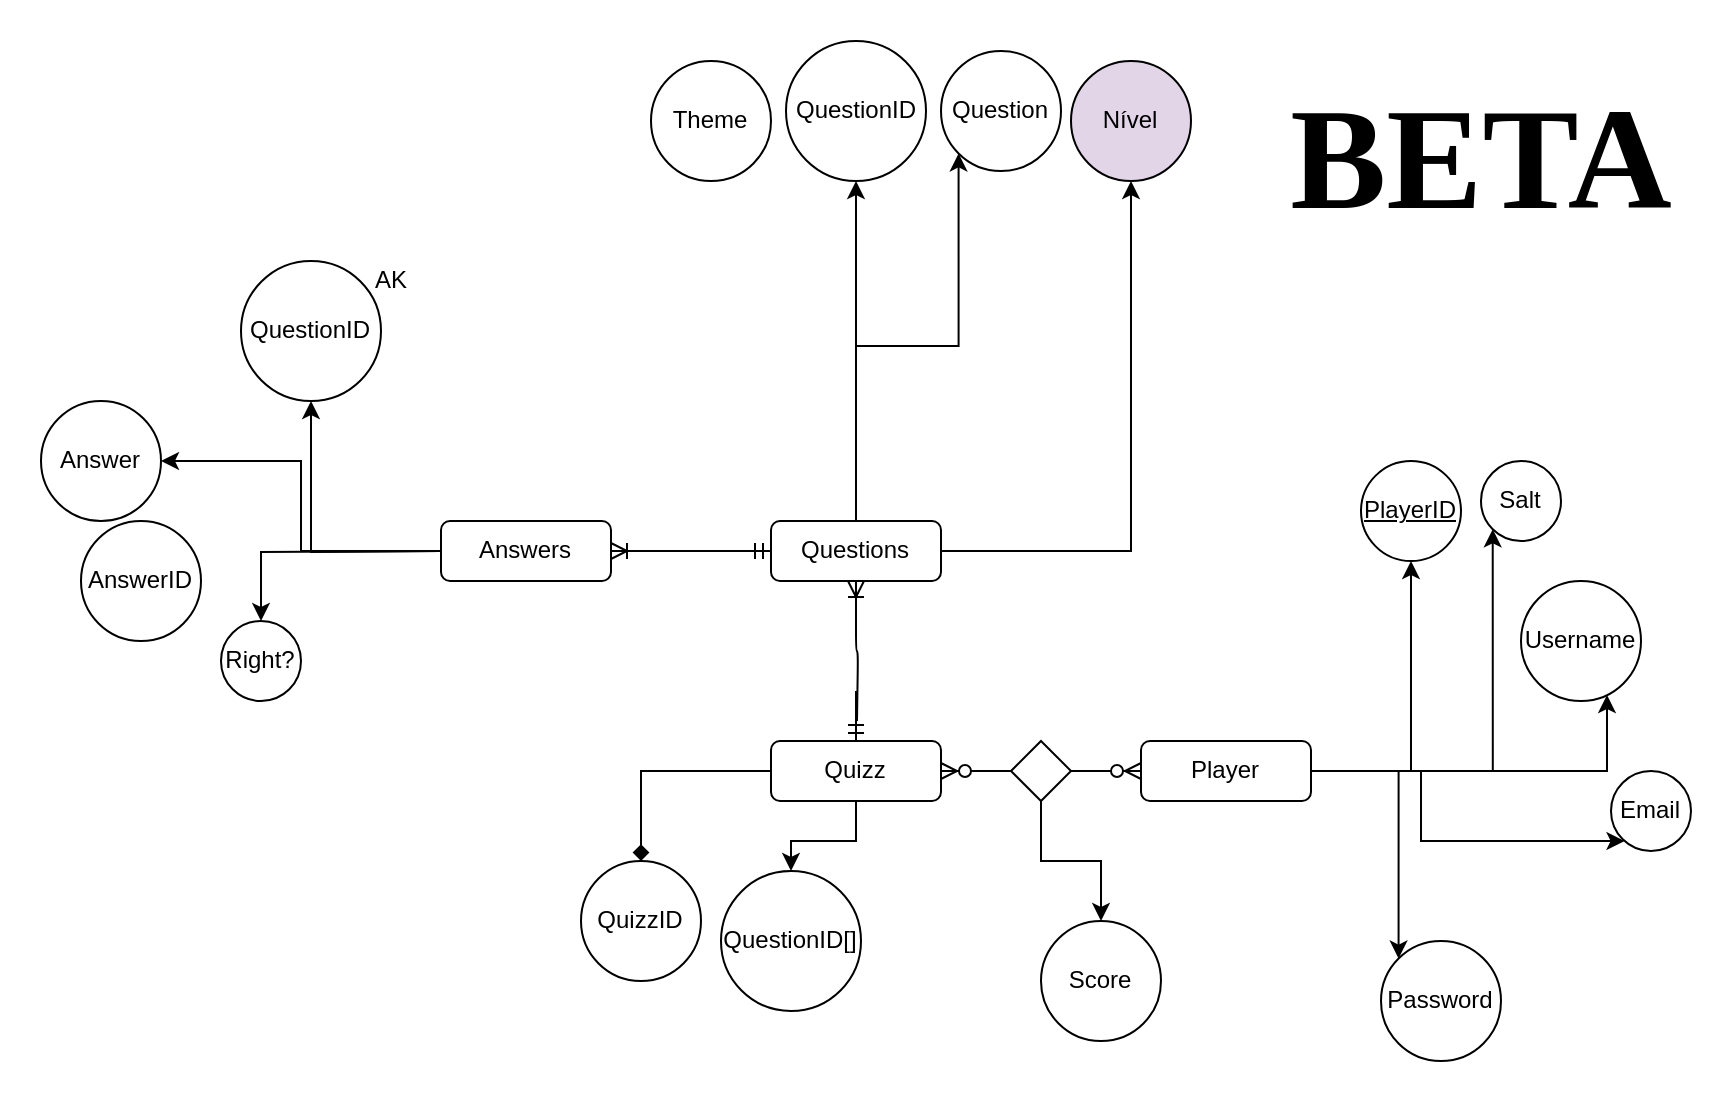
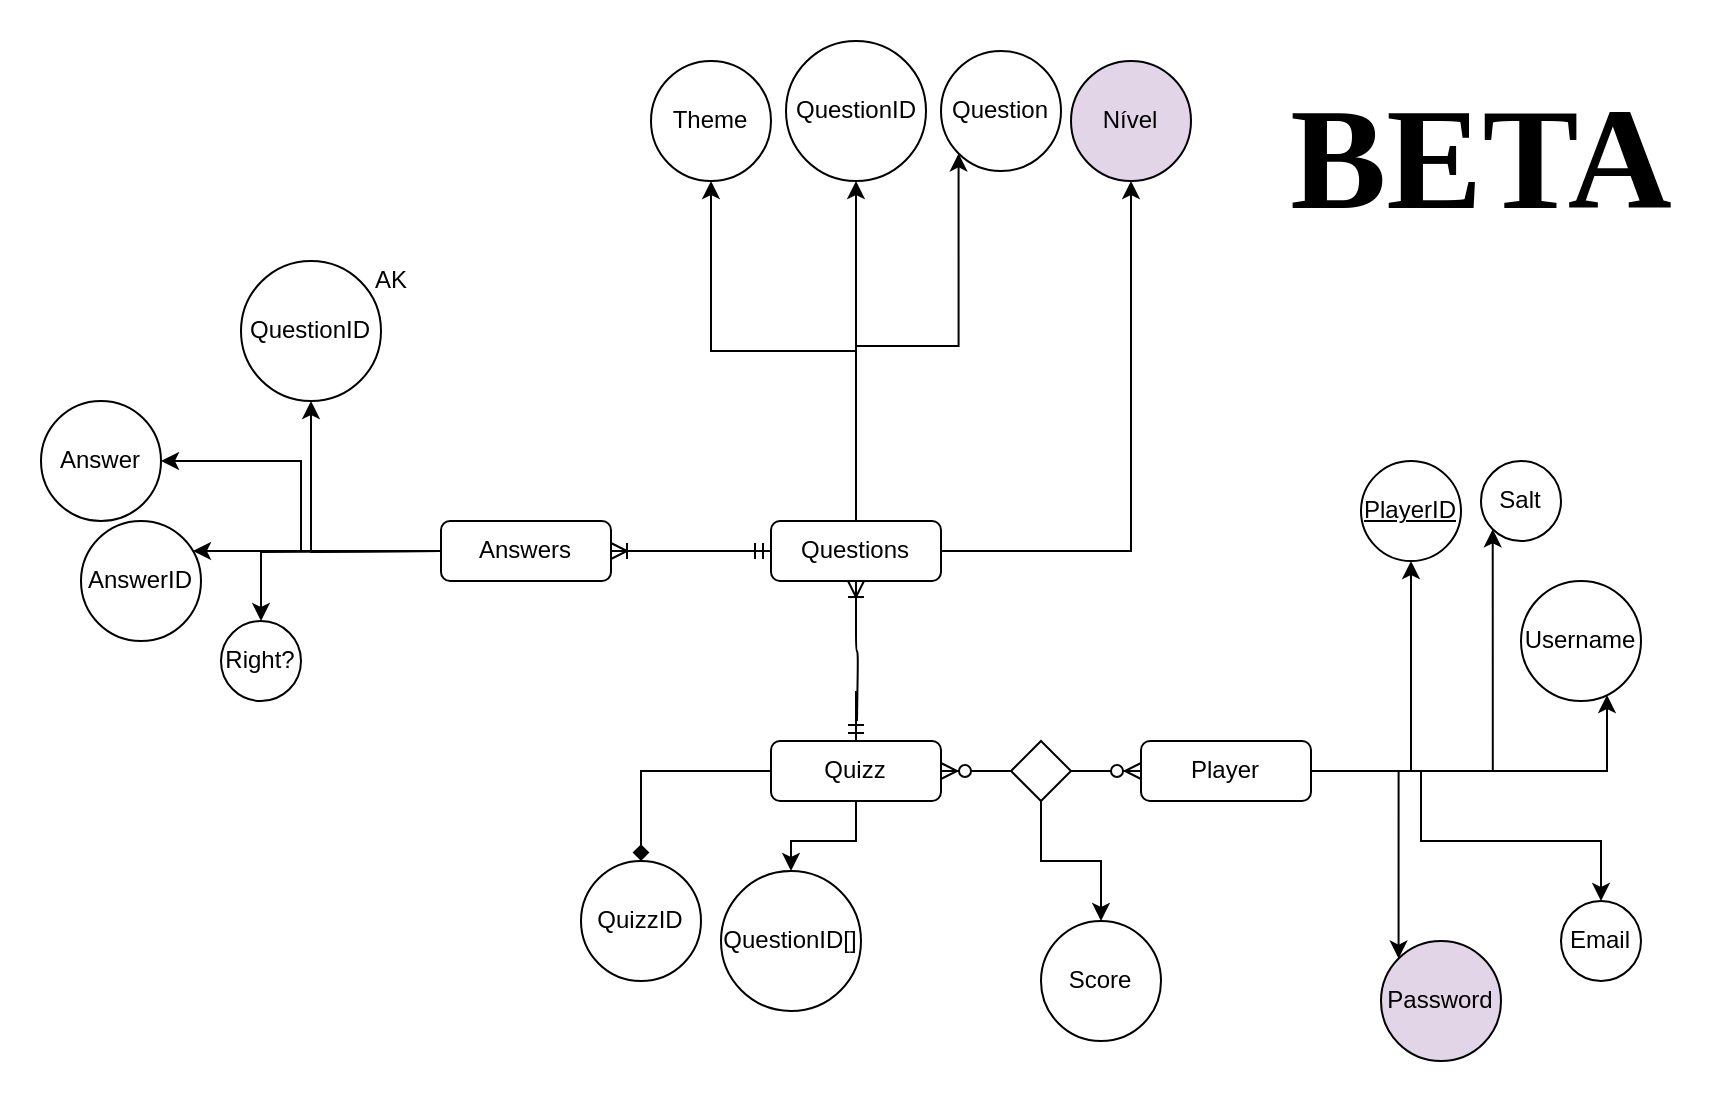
edge "Questions" -> "Theme": added
edge "Answers" -> "AnswerID": added
node "Email": moved (1651, 811) -> (1601, 941)
node "Password": fillcolor #ffffff -> #e1d5e7
